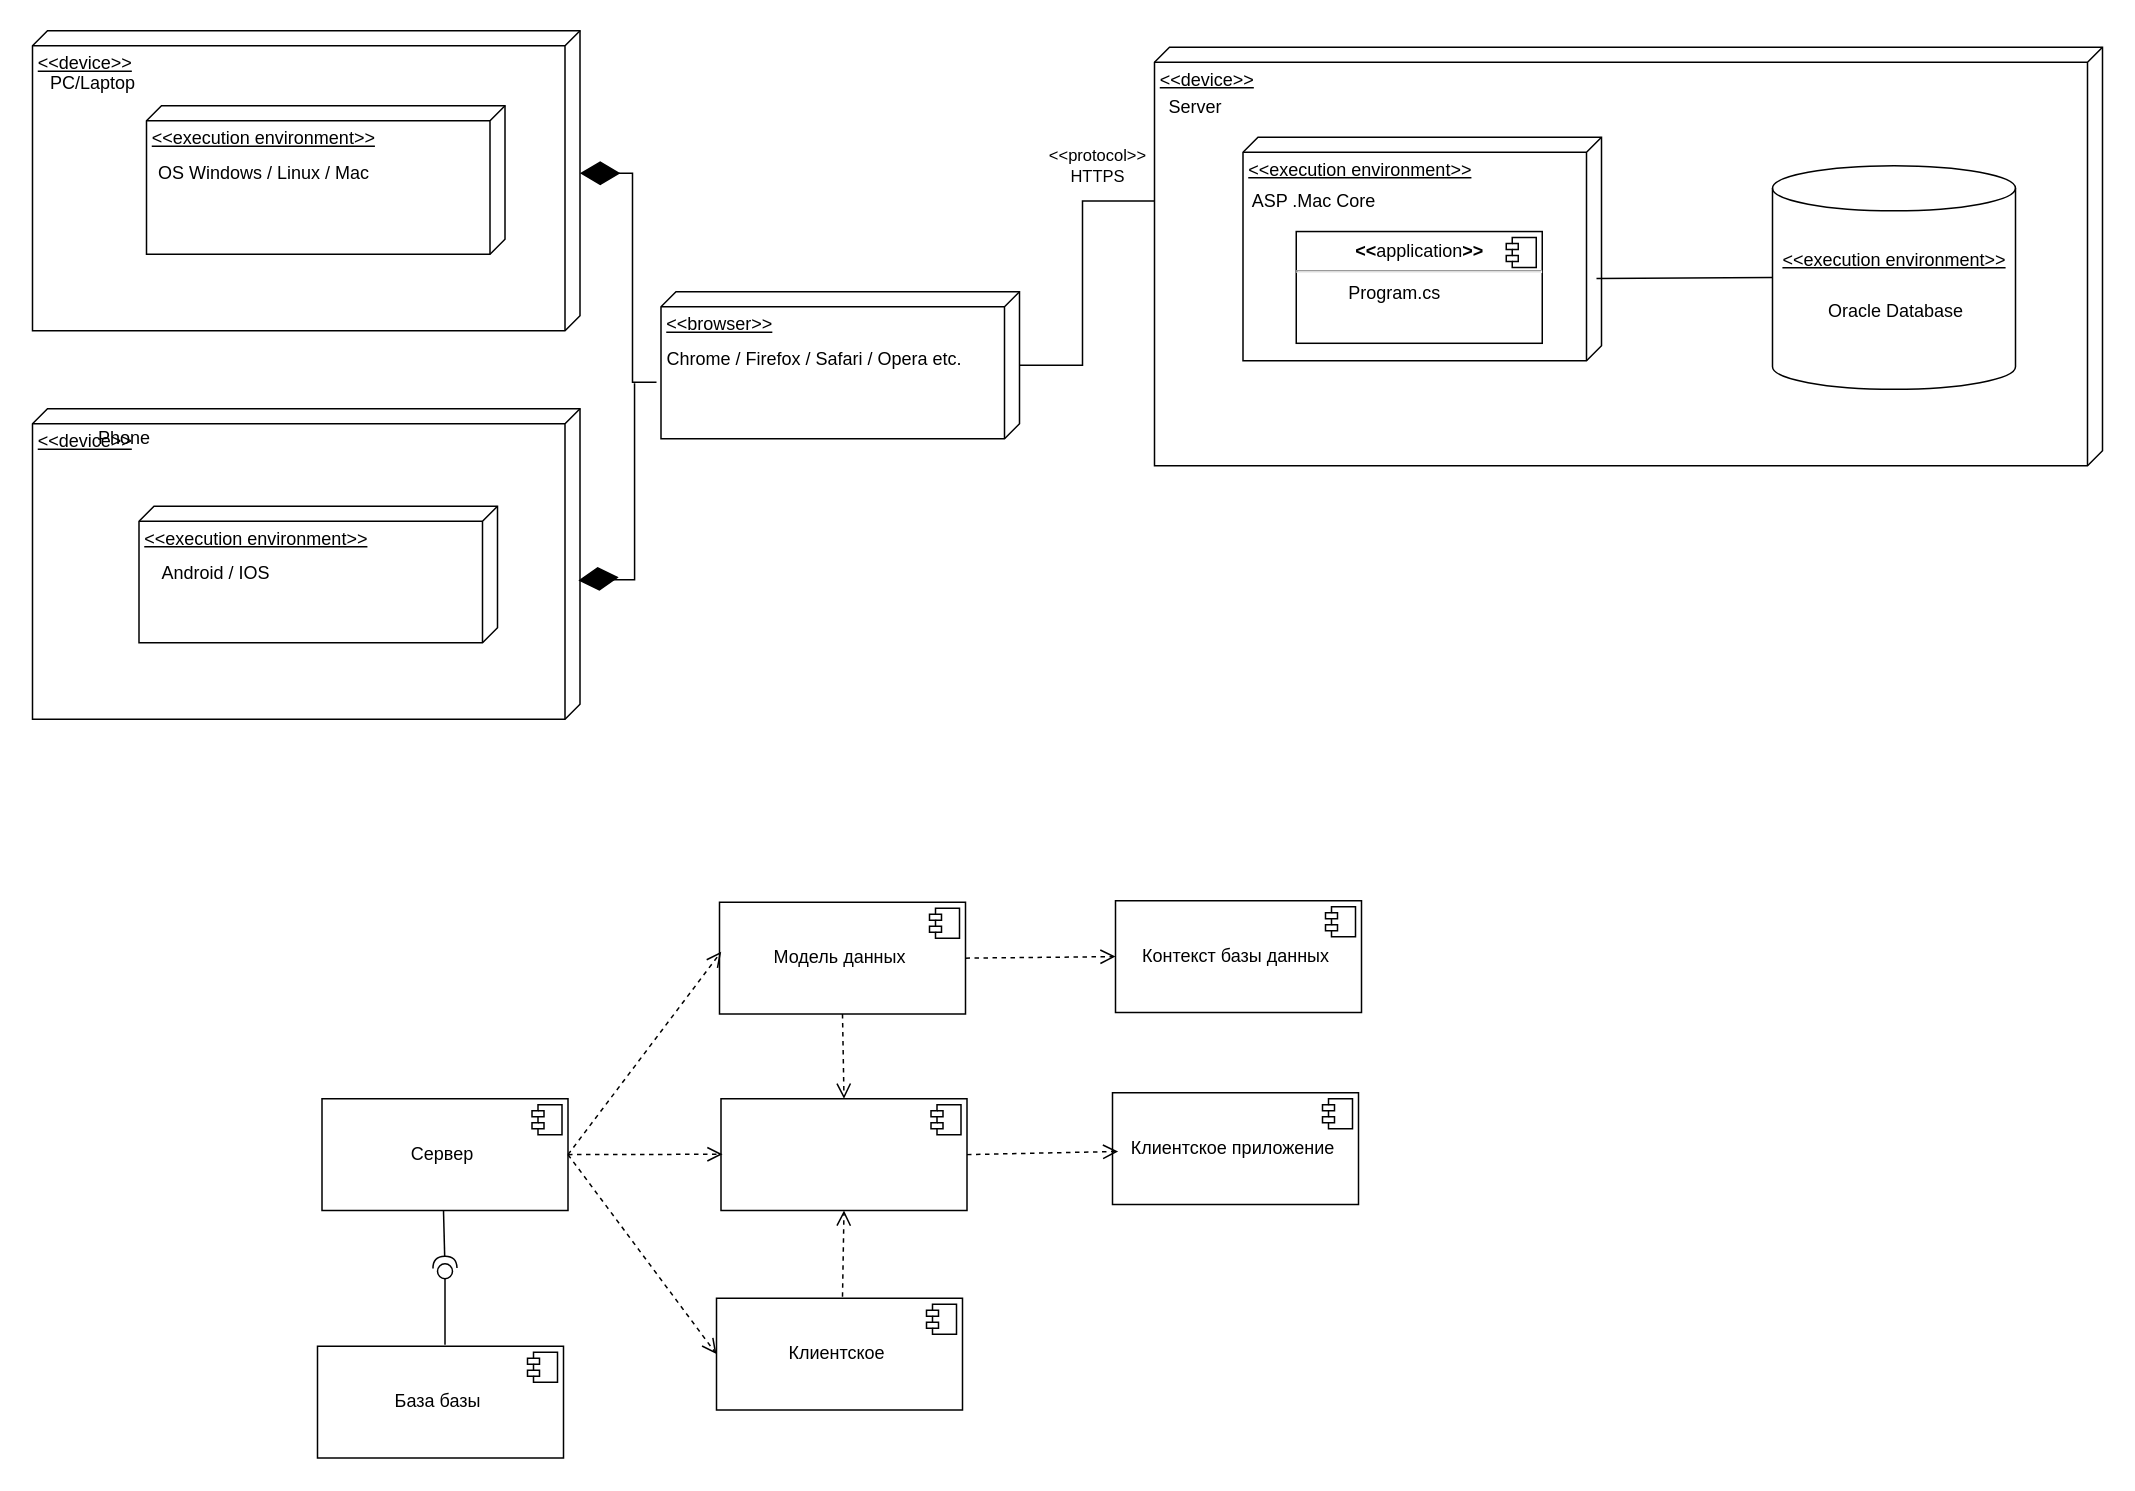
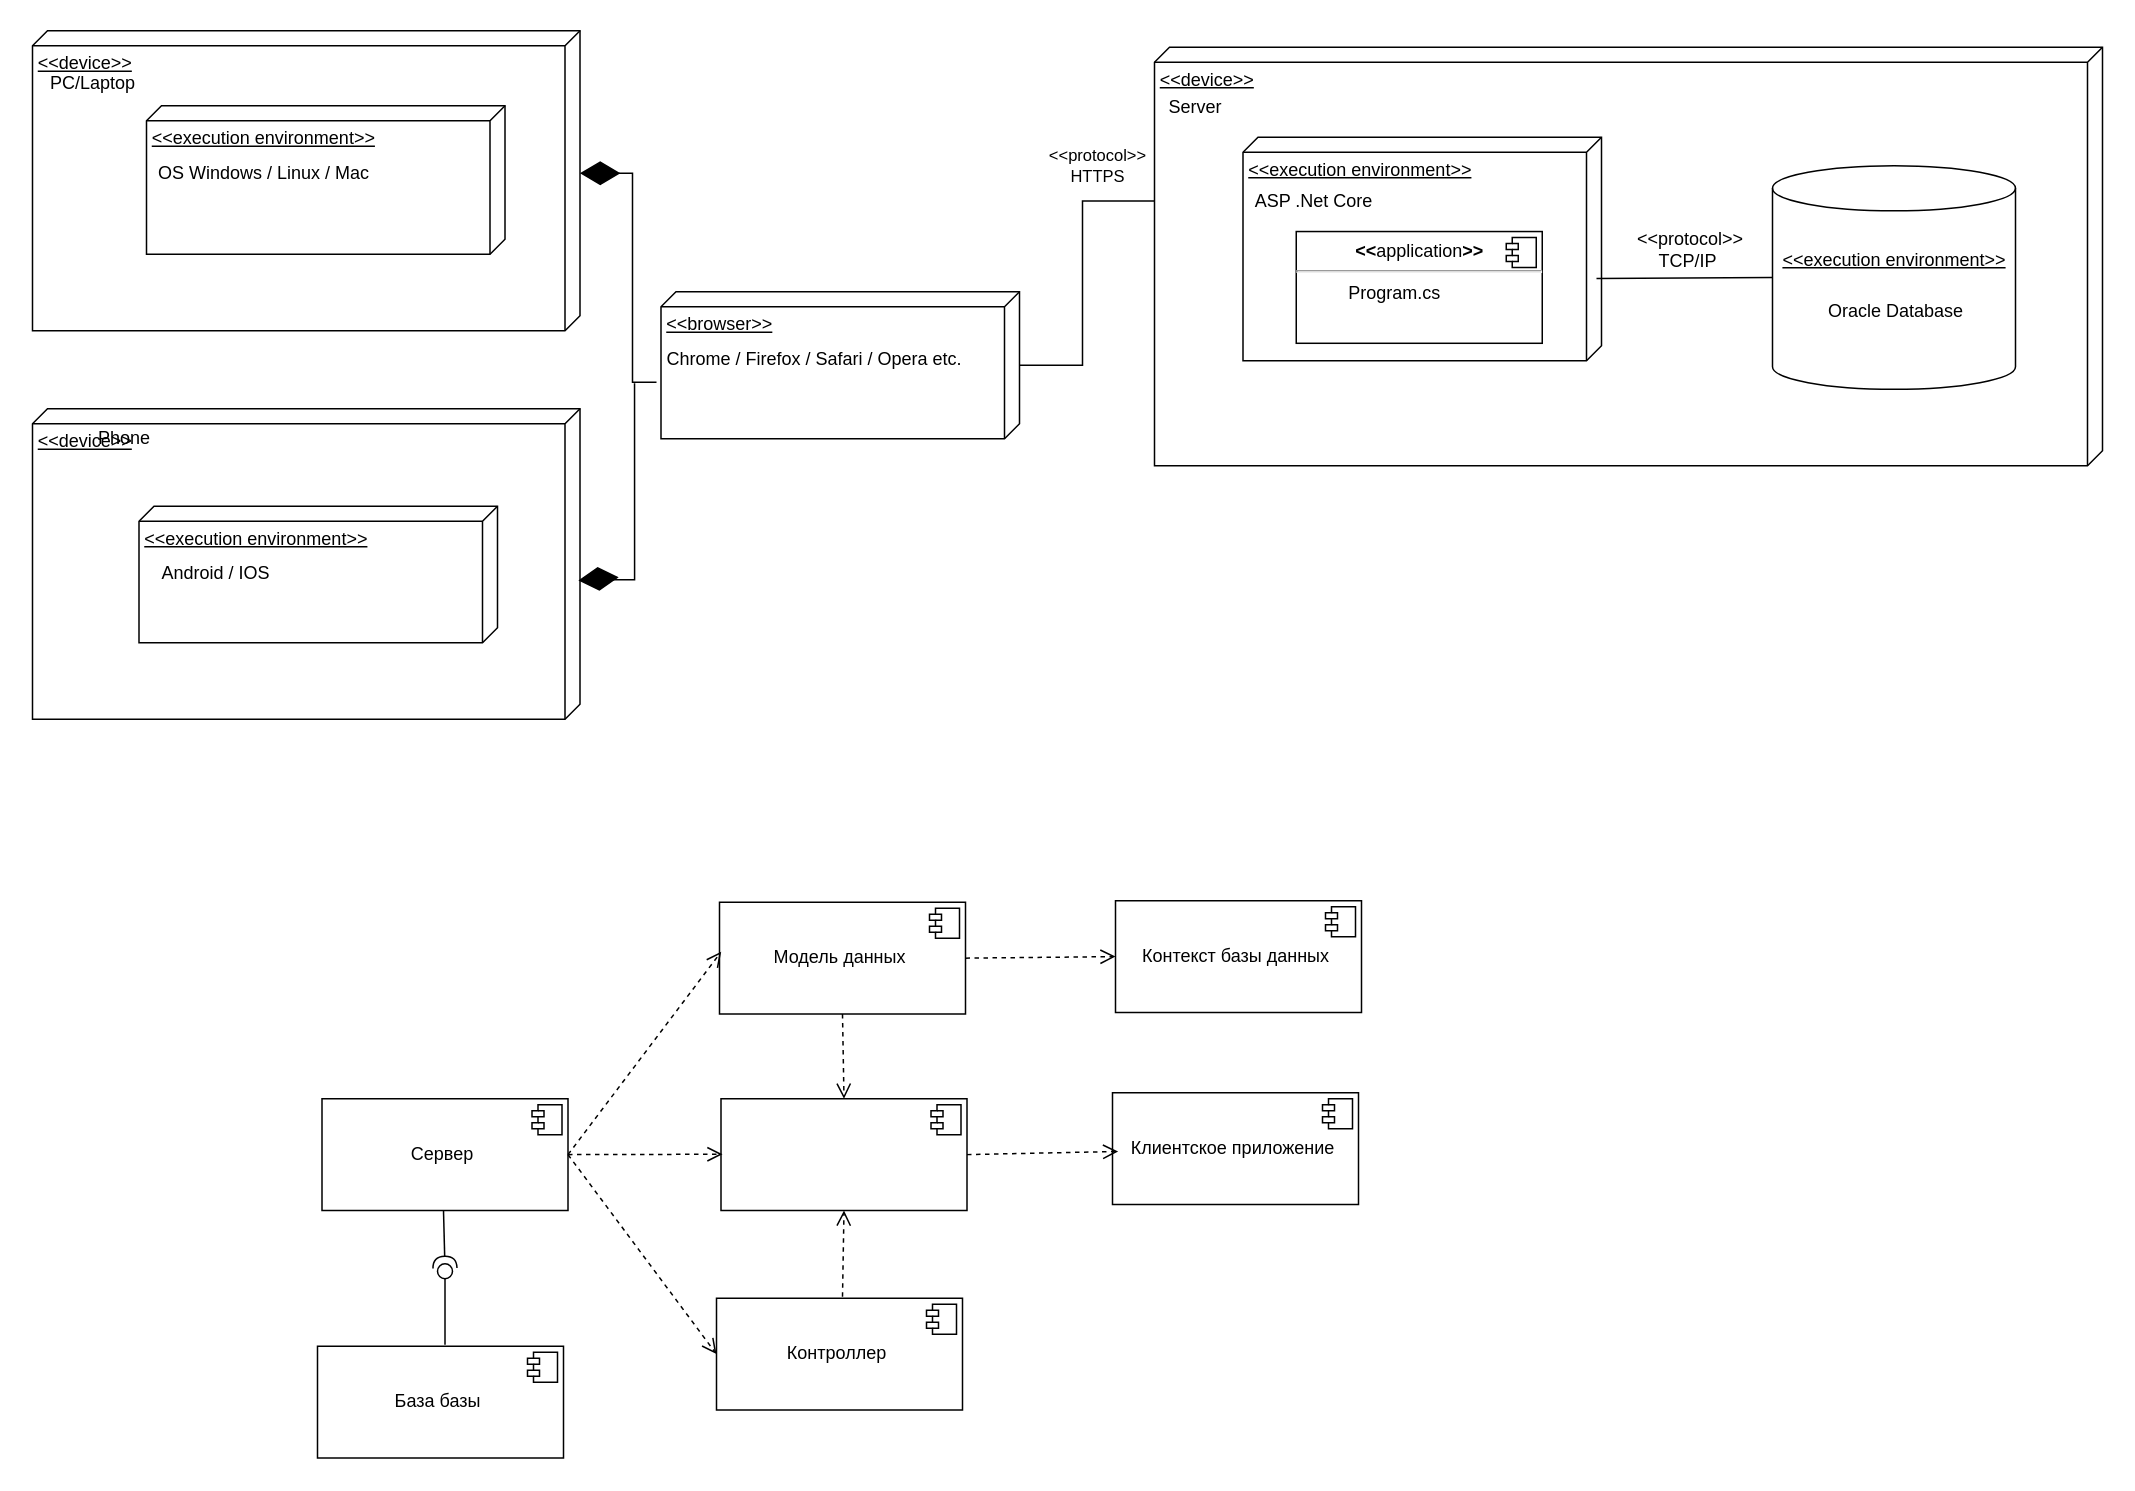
node "ASP .Mac Core": label "ASP .Mac Core" -> "ASP .Net Core"
node "<<protocol>> TCP/IP": added
node "Клиентское": label "Клиентское" -> "Контроллер"
